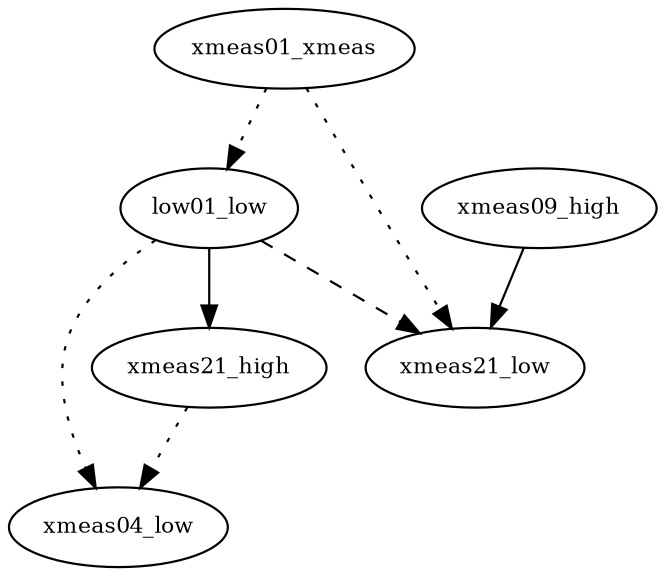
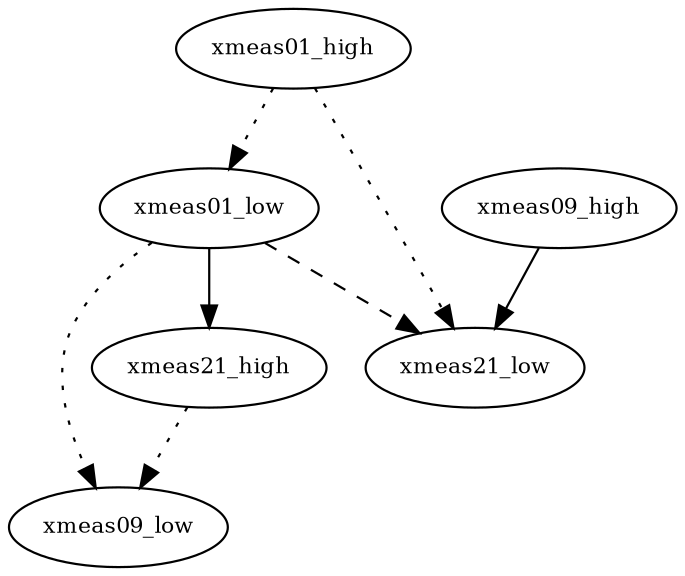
node "xmeas01_xmeas": label "xmeas01_xmeas" -> "xmeas01_high"
node "low01_low": label "low01_low" -> "xmeas01_low"
node "xmeas04_low": label "xmeas04_low" -> "xmeas09_low"
